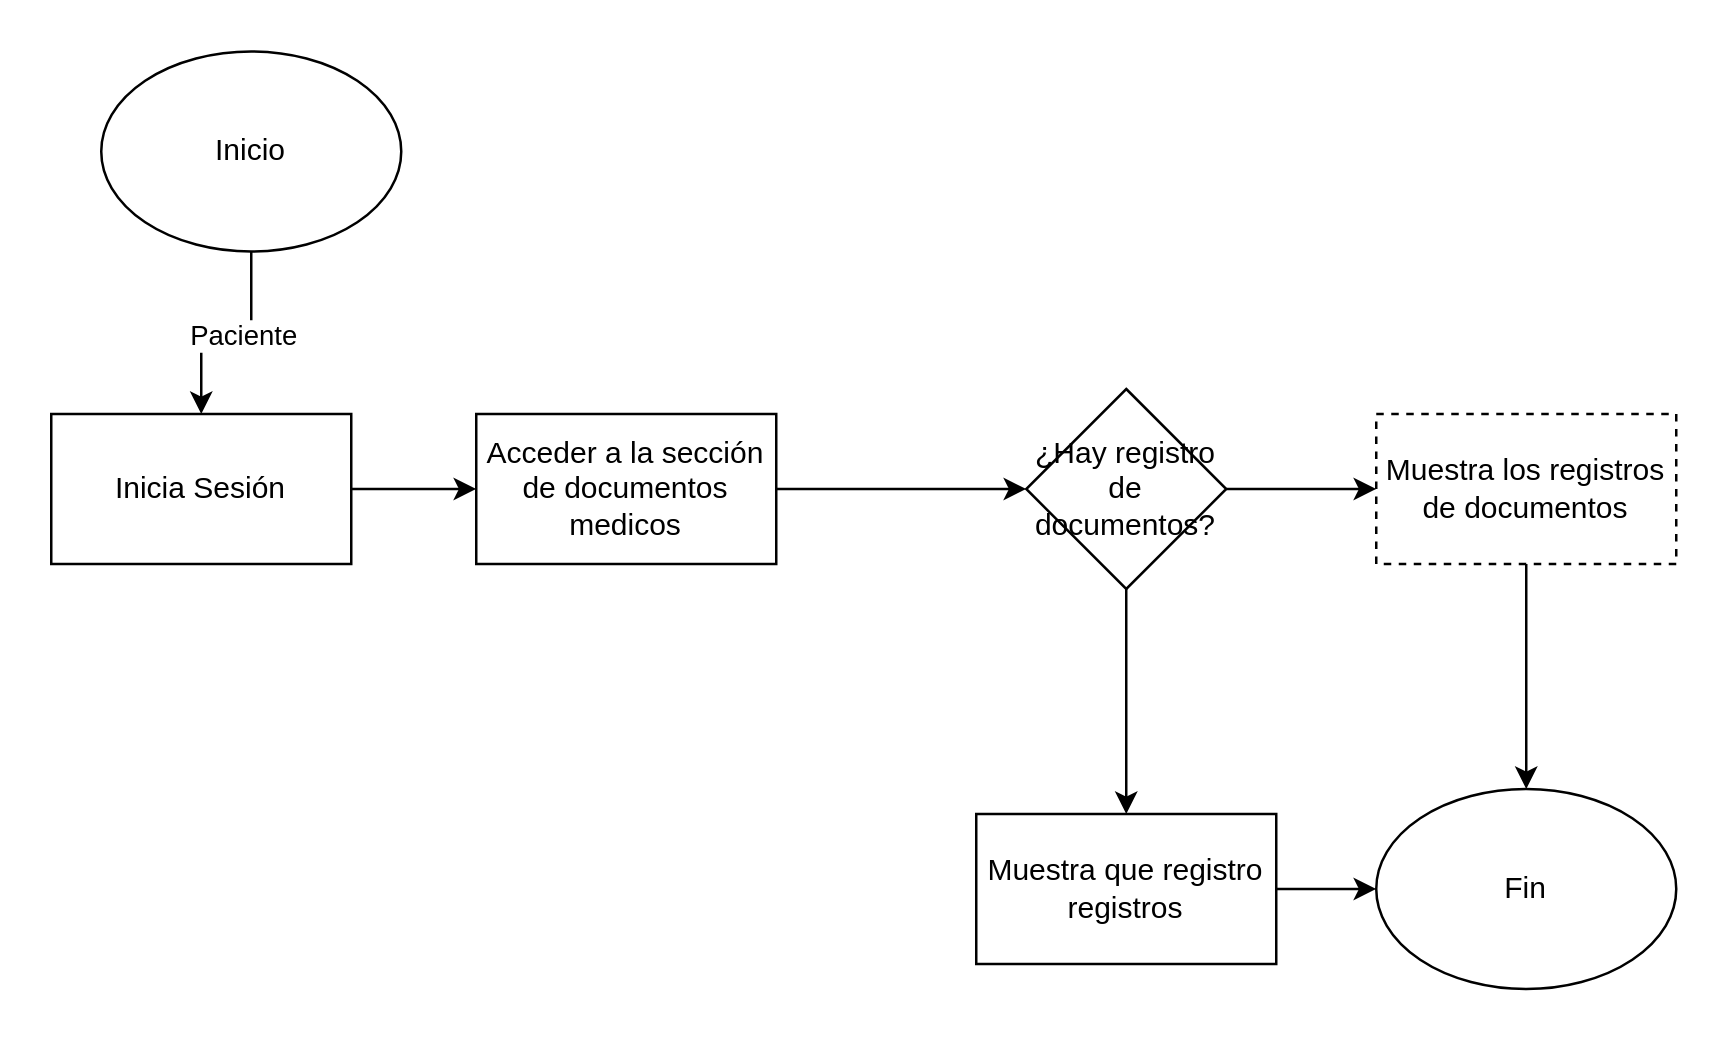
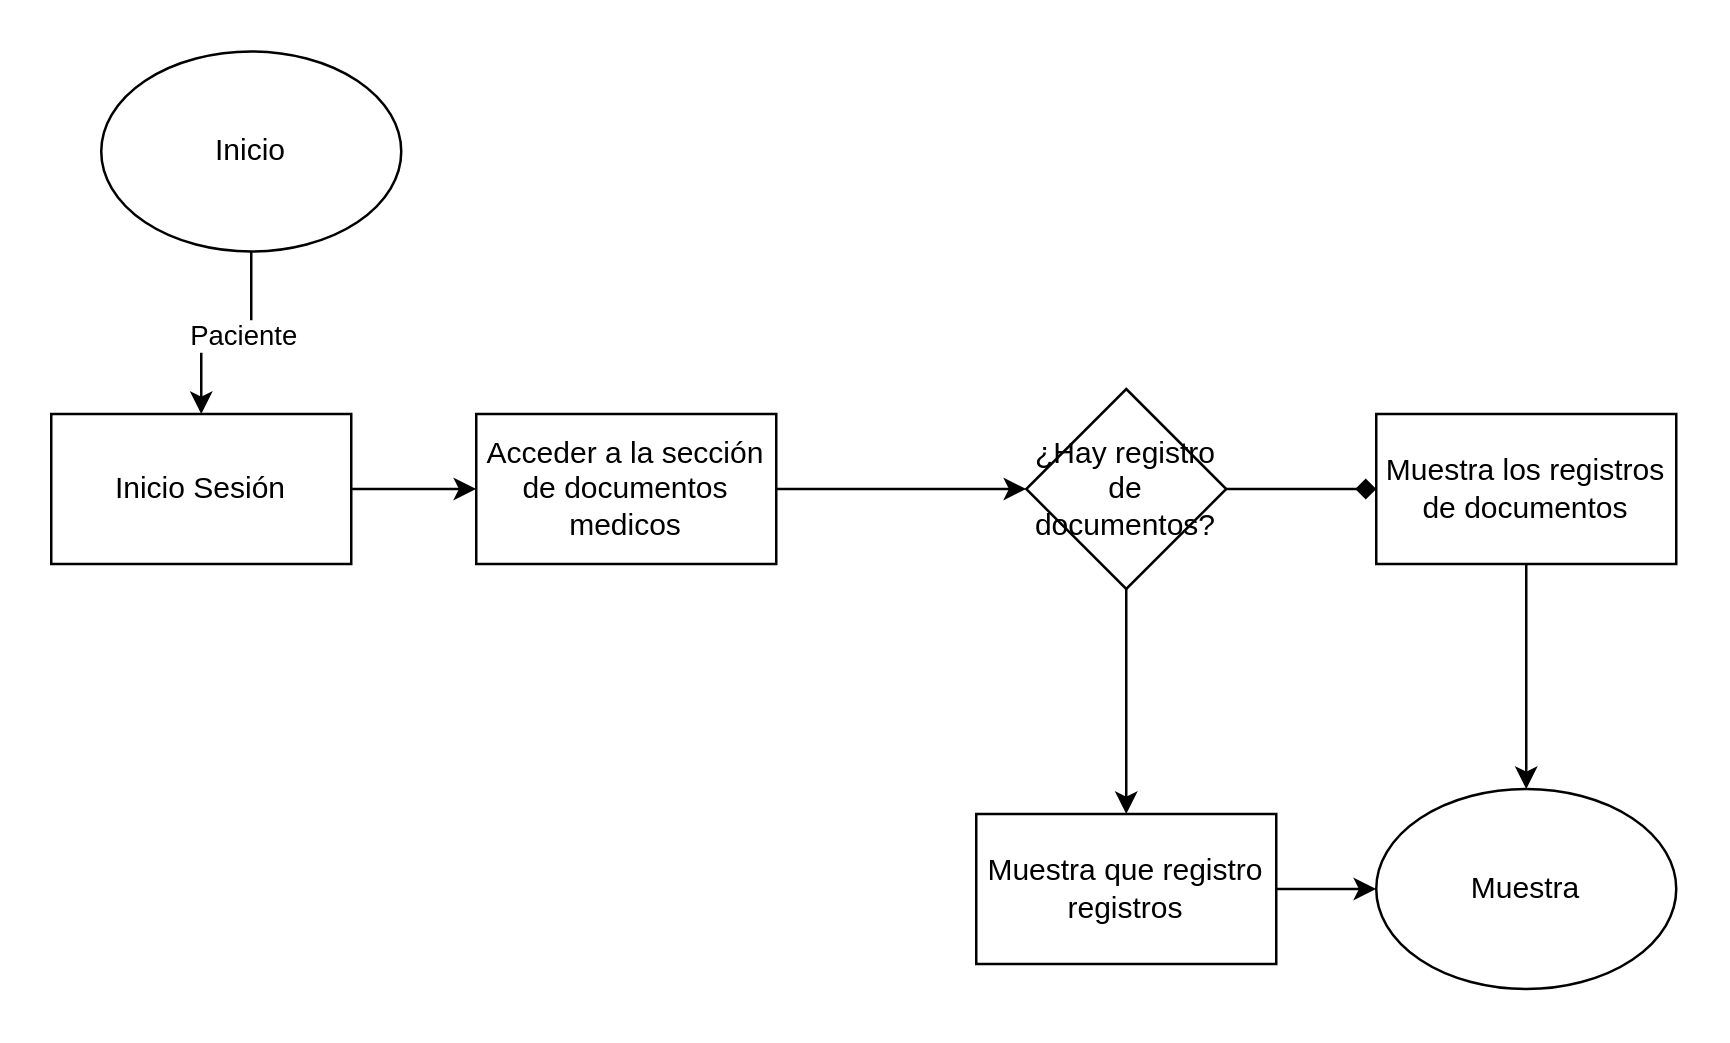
node "Inicia Sesión": label "Inicia Sesión" -> "Inicio Sesión"
edge "¿Hay registro de documentos?" -> "Muestra los registros de documentos": arrowhead classic -> diamond
node "Muestra los registros de documentos": style dashed -> solid
node "Fin": label "Fin" -> "Muestra"
